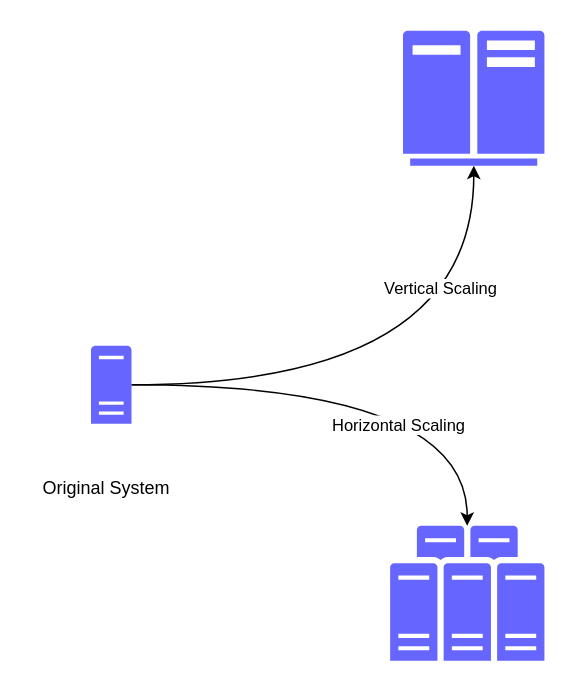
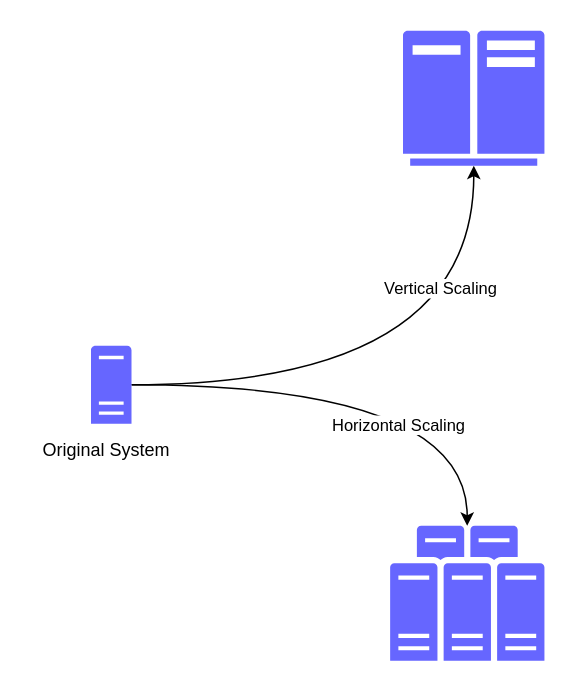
node "Original System": moved (106, 488) -> (106, 451)
